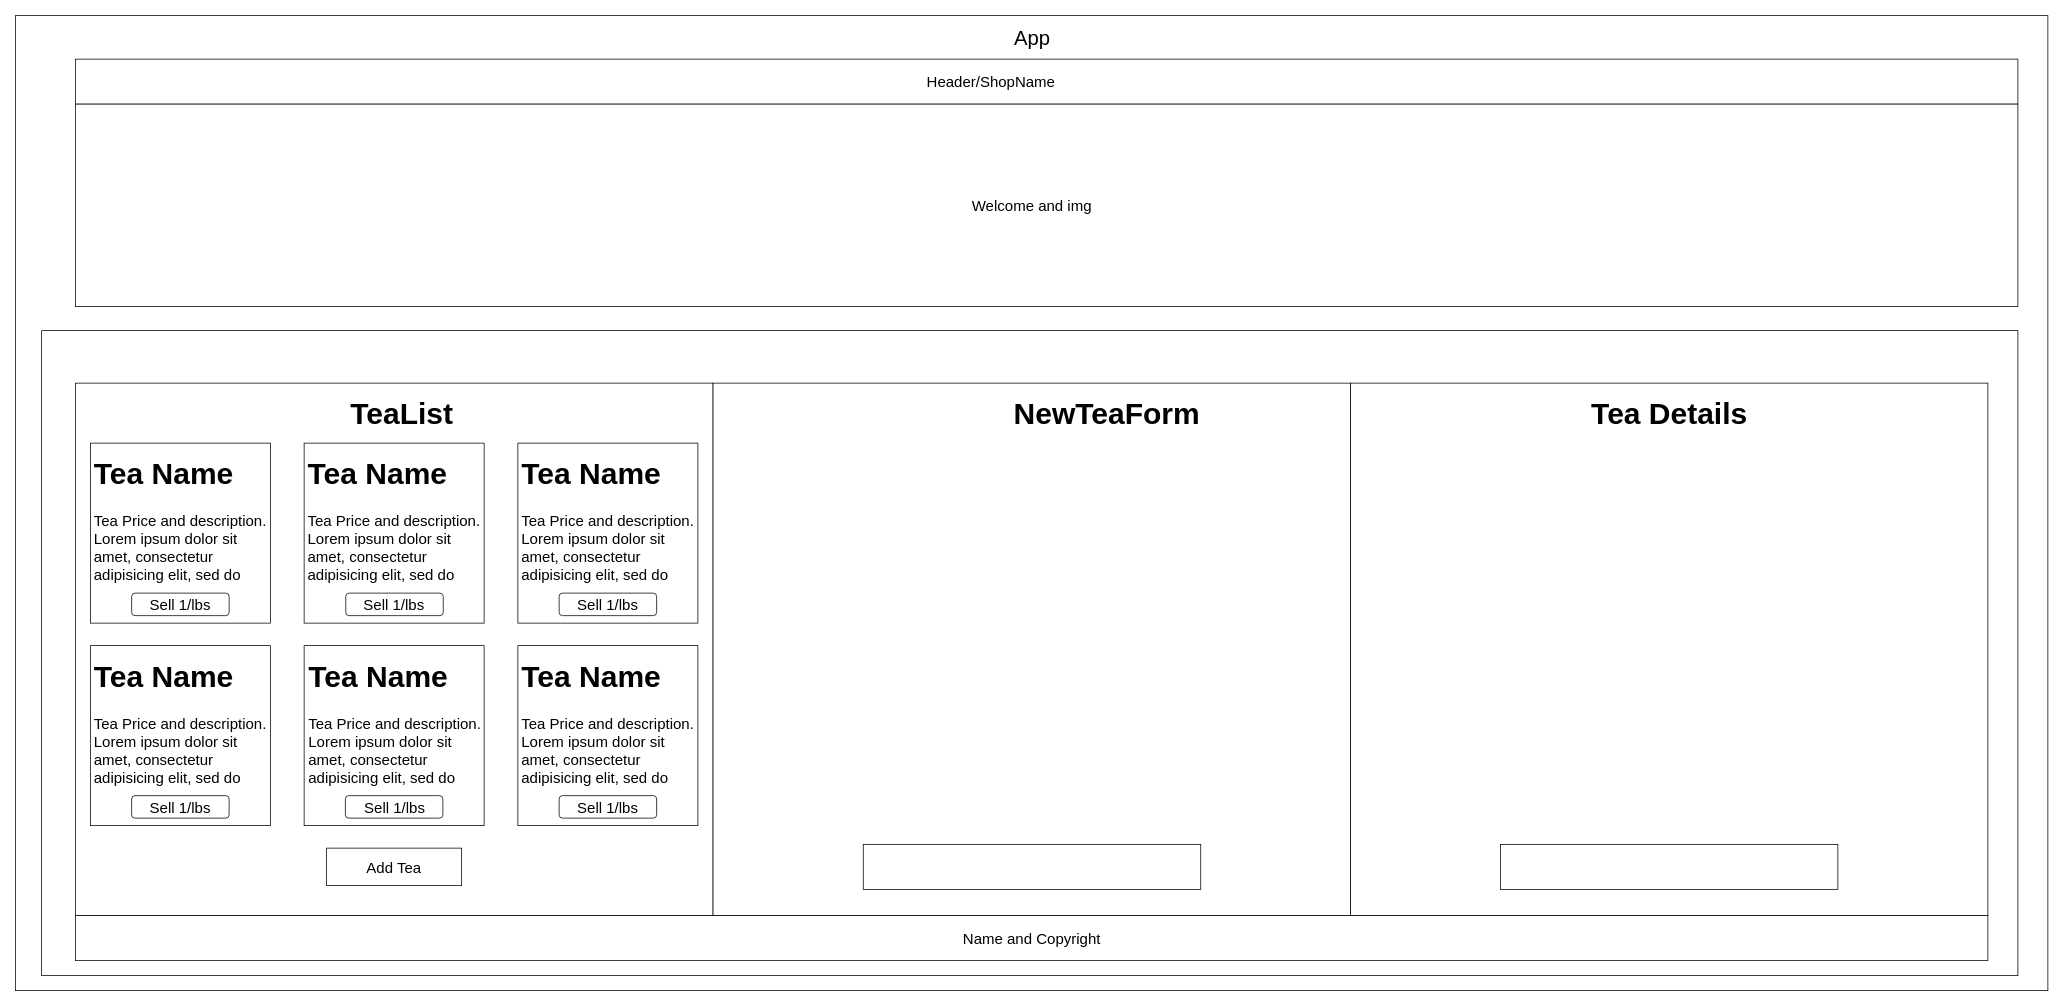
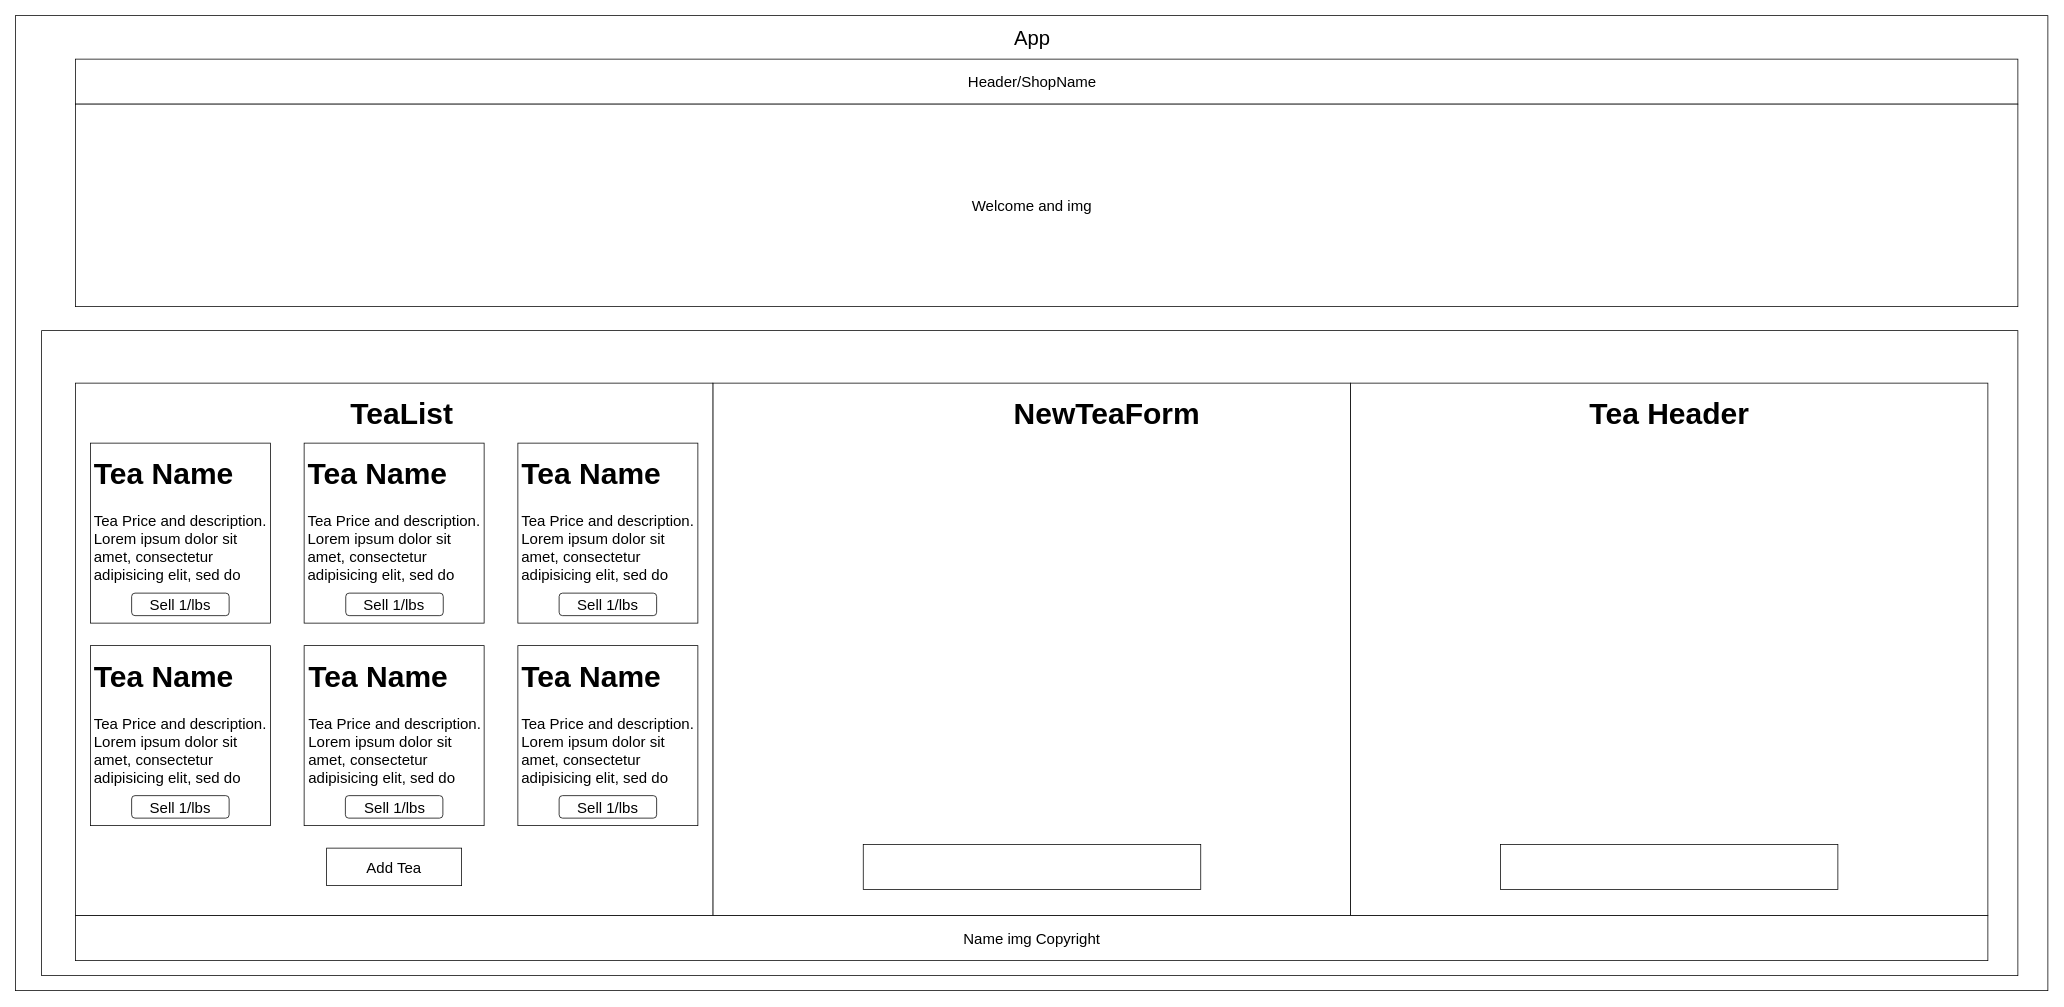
node "Header/ShopName": moved (991, 81) -> (1032, 81)
node "Tea Details": label "Tea Details" -> "Tea Header"
node "Name and Copyright": label "Name and Copyright" -> "Name img Copyright"
